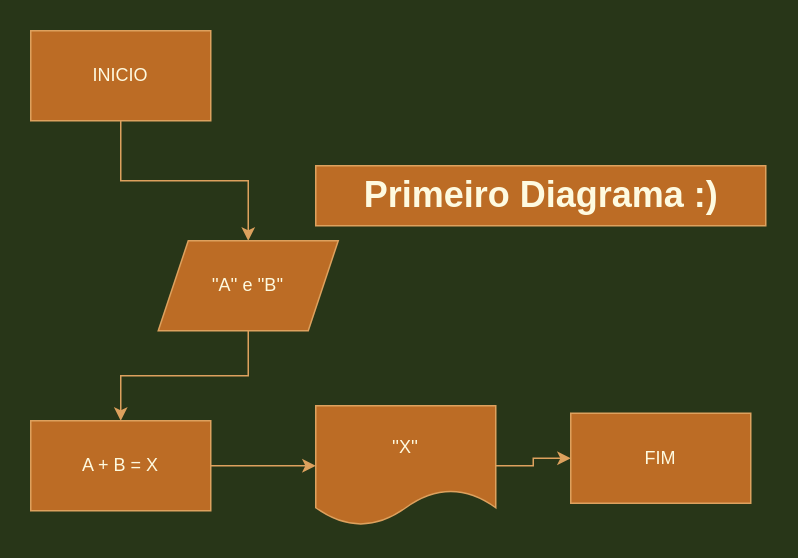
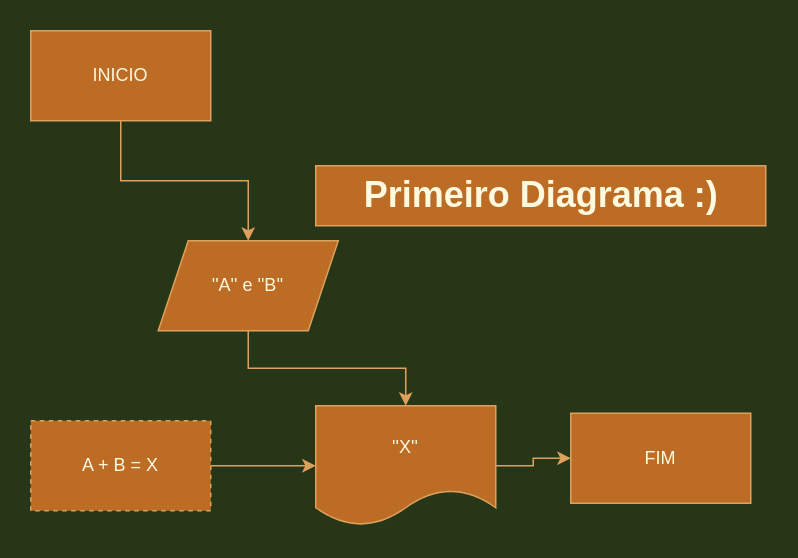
edge "''A'' e ''B''" -> "A + B = X": now "''A'' e ''B''" -> "''X''"
node "A + B = X": style solid -> dashed
